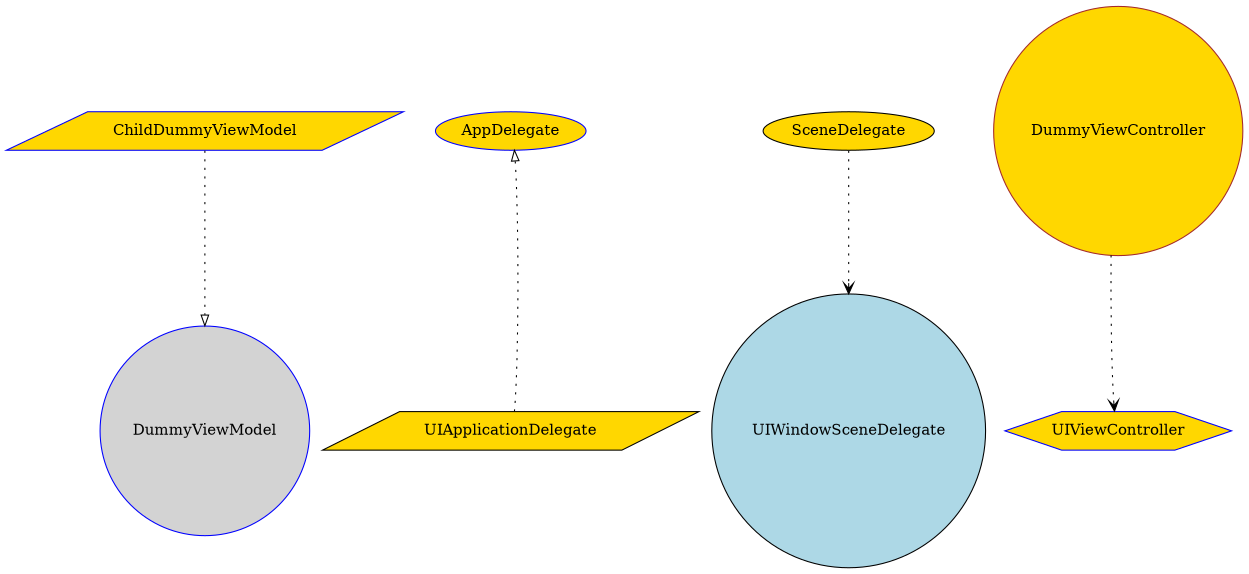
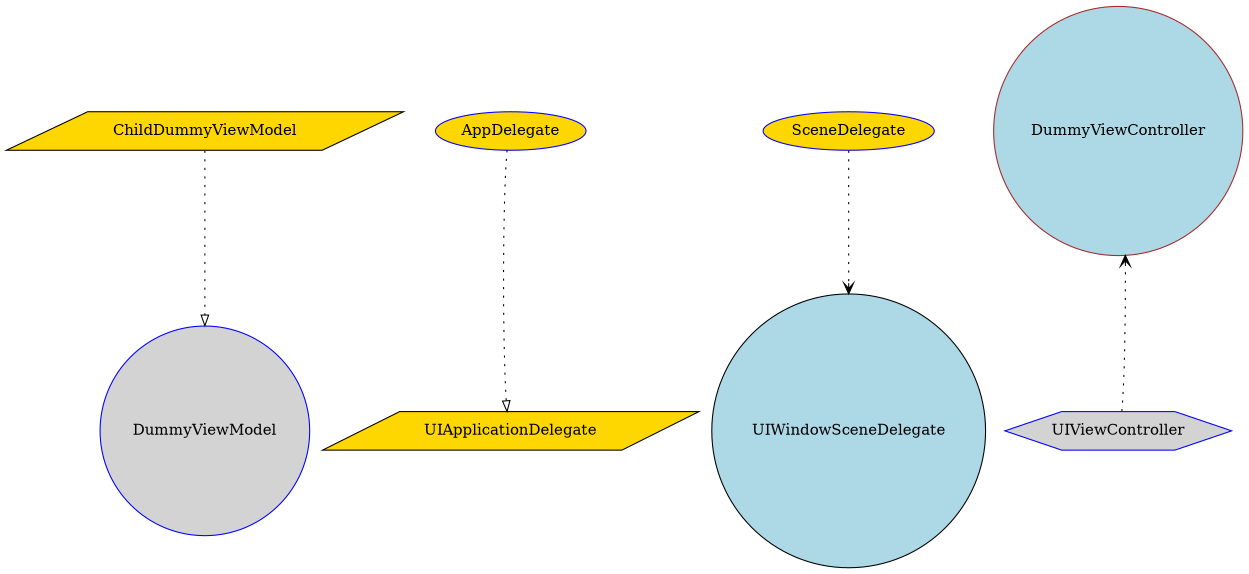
node "ChildDummyViewModel": color blue -> black
node "SceneDelegate": color black -> blue
node "DummyViewController": fillcolor gold -> lightblue
edge "UIApplicationDelegate" -> "AppDelegate": reversed
edge "DummyViewController" -> "UIViewController": reversed
node "UIViewController": fillcolor gold -> lightgrey
